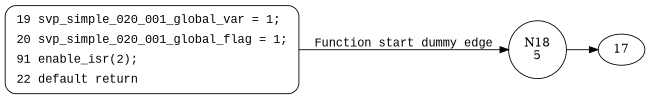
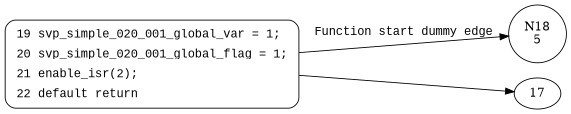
edge "N18 5" -> "17": now "19" -> "17"
node "19": text "91" -> "21"
